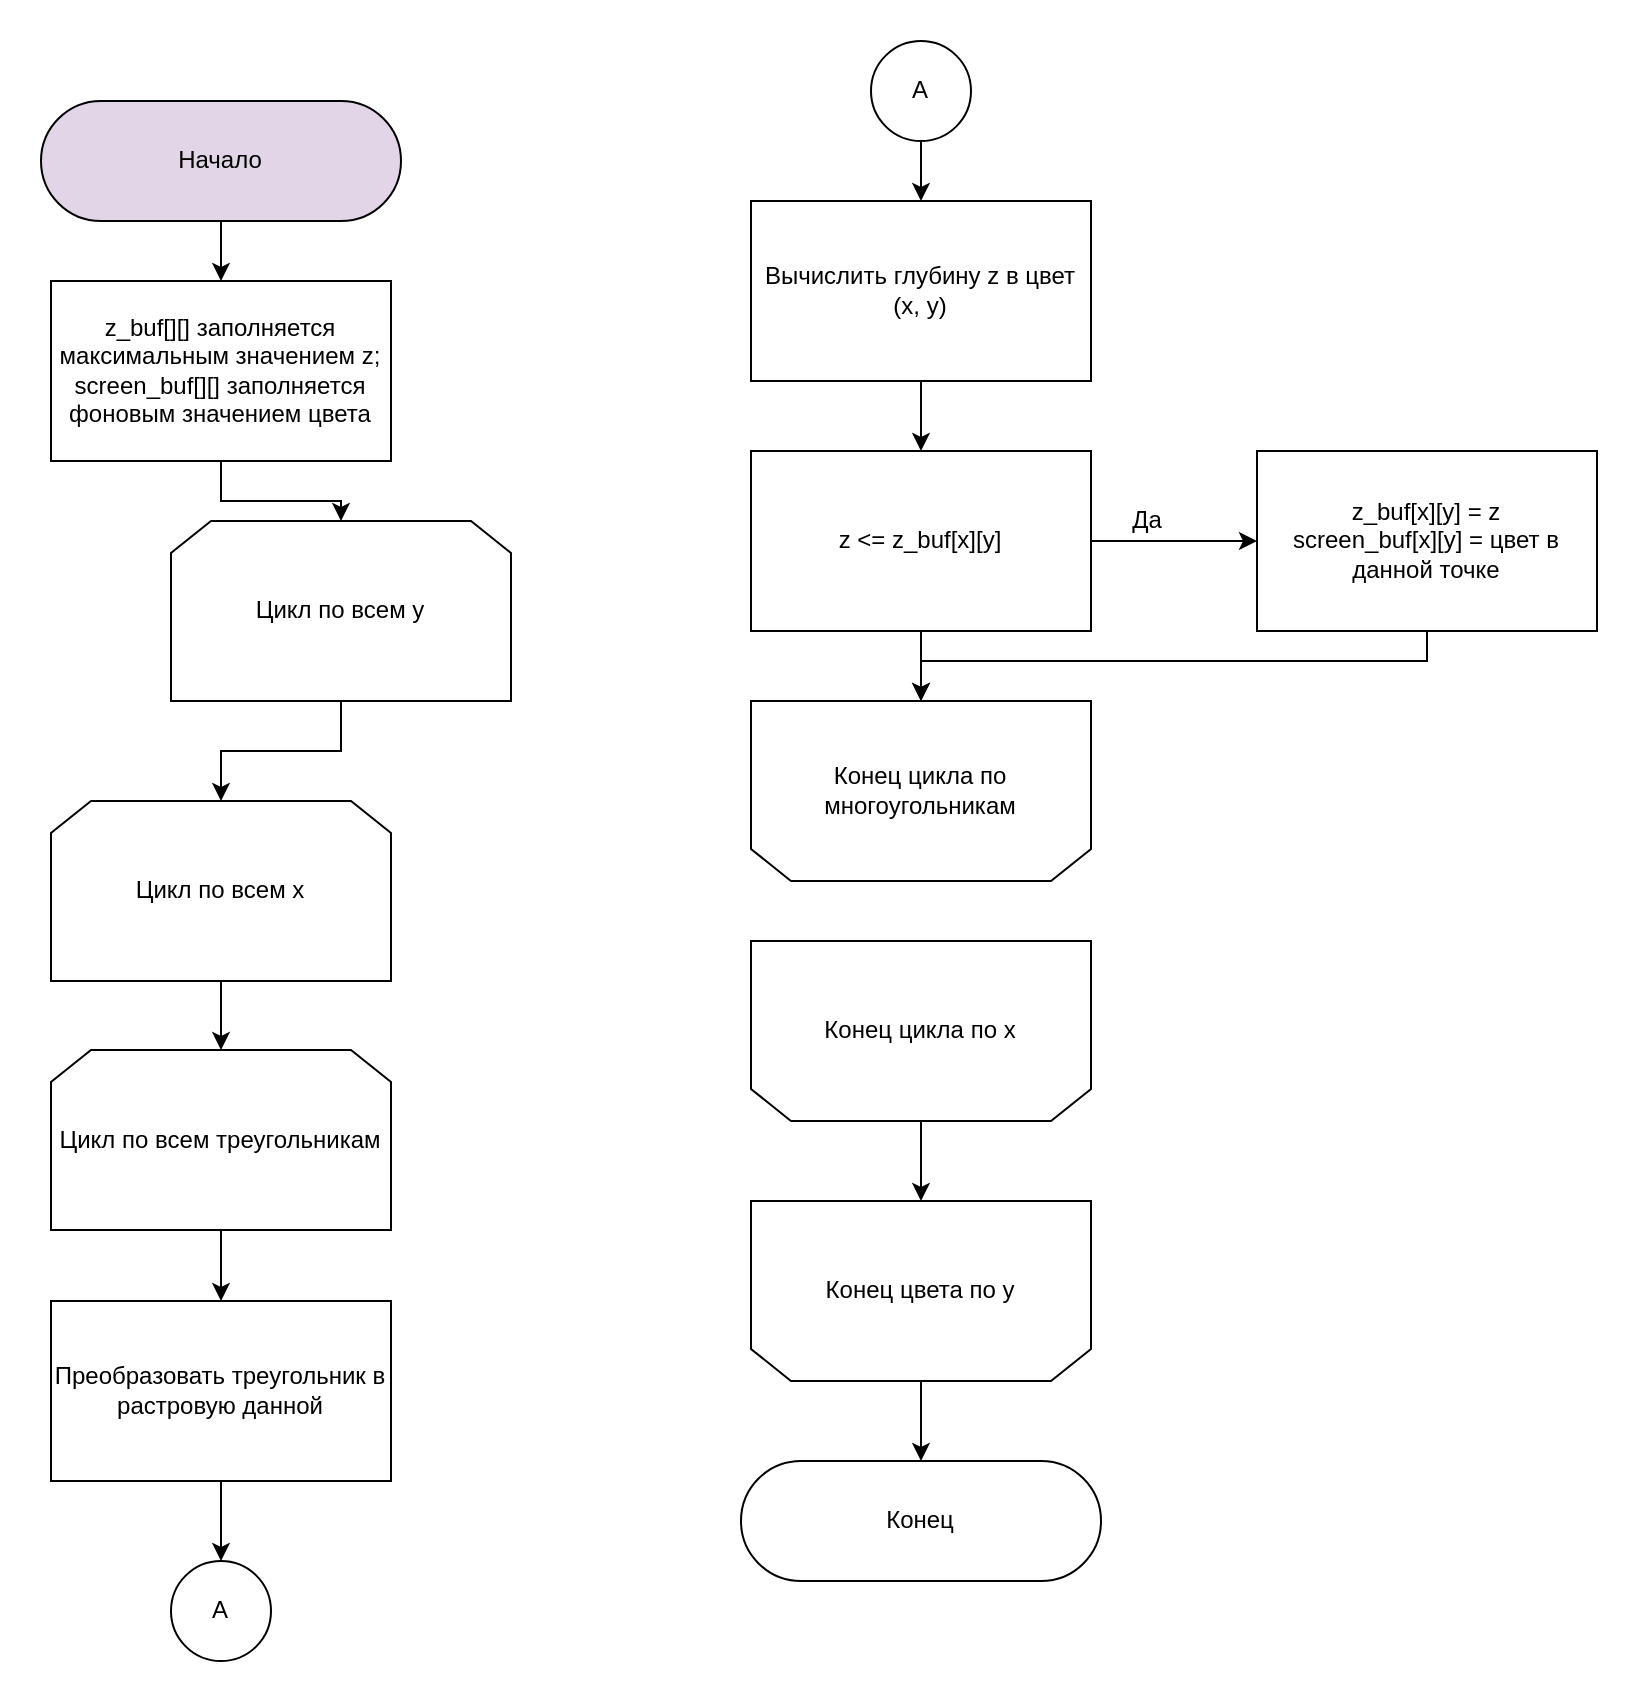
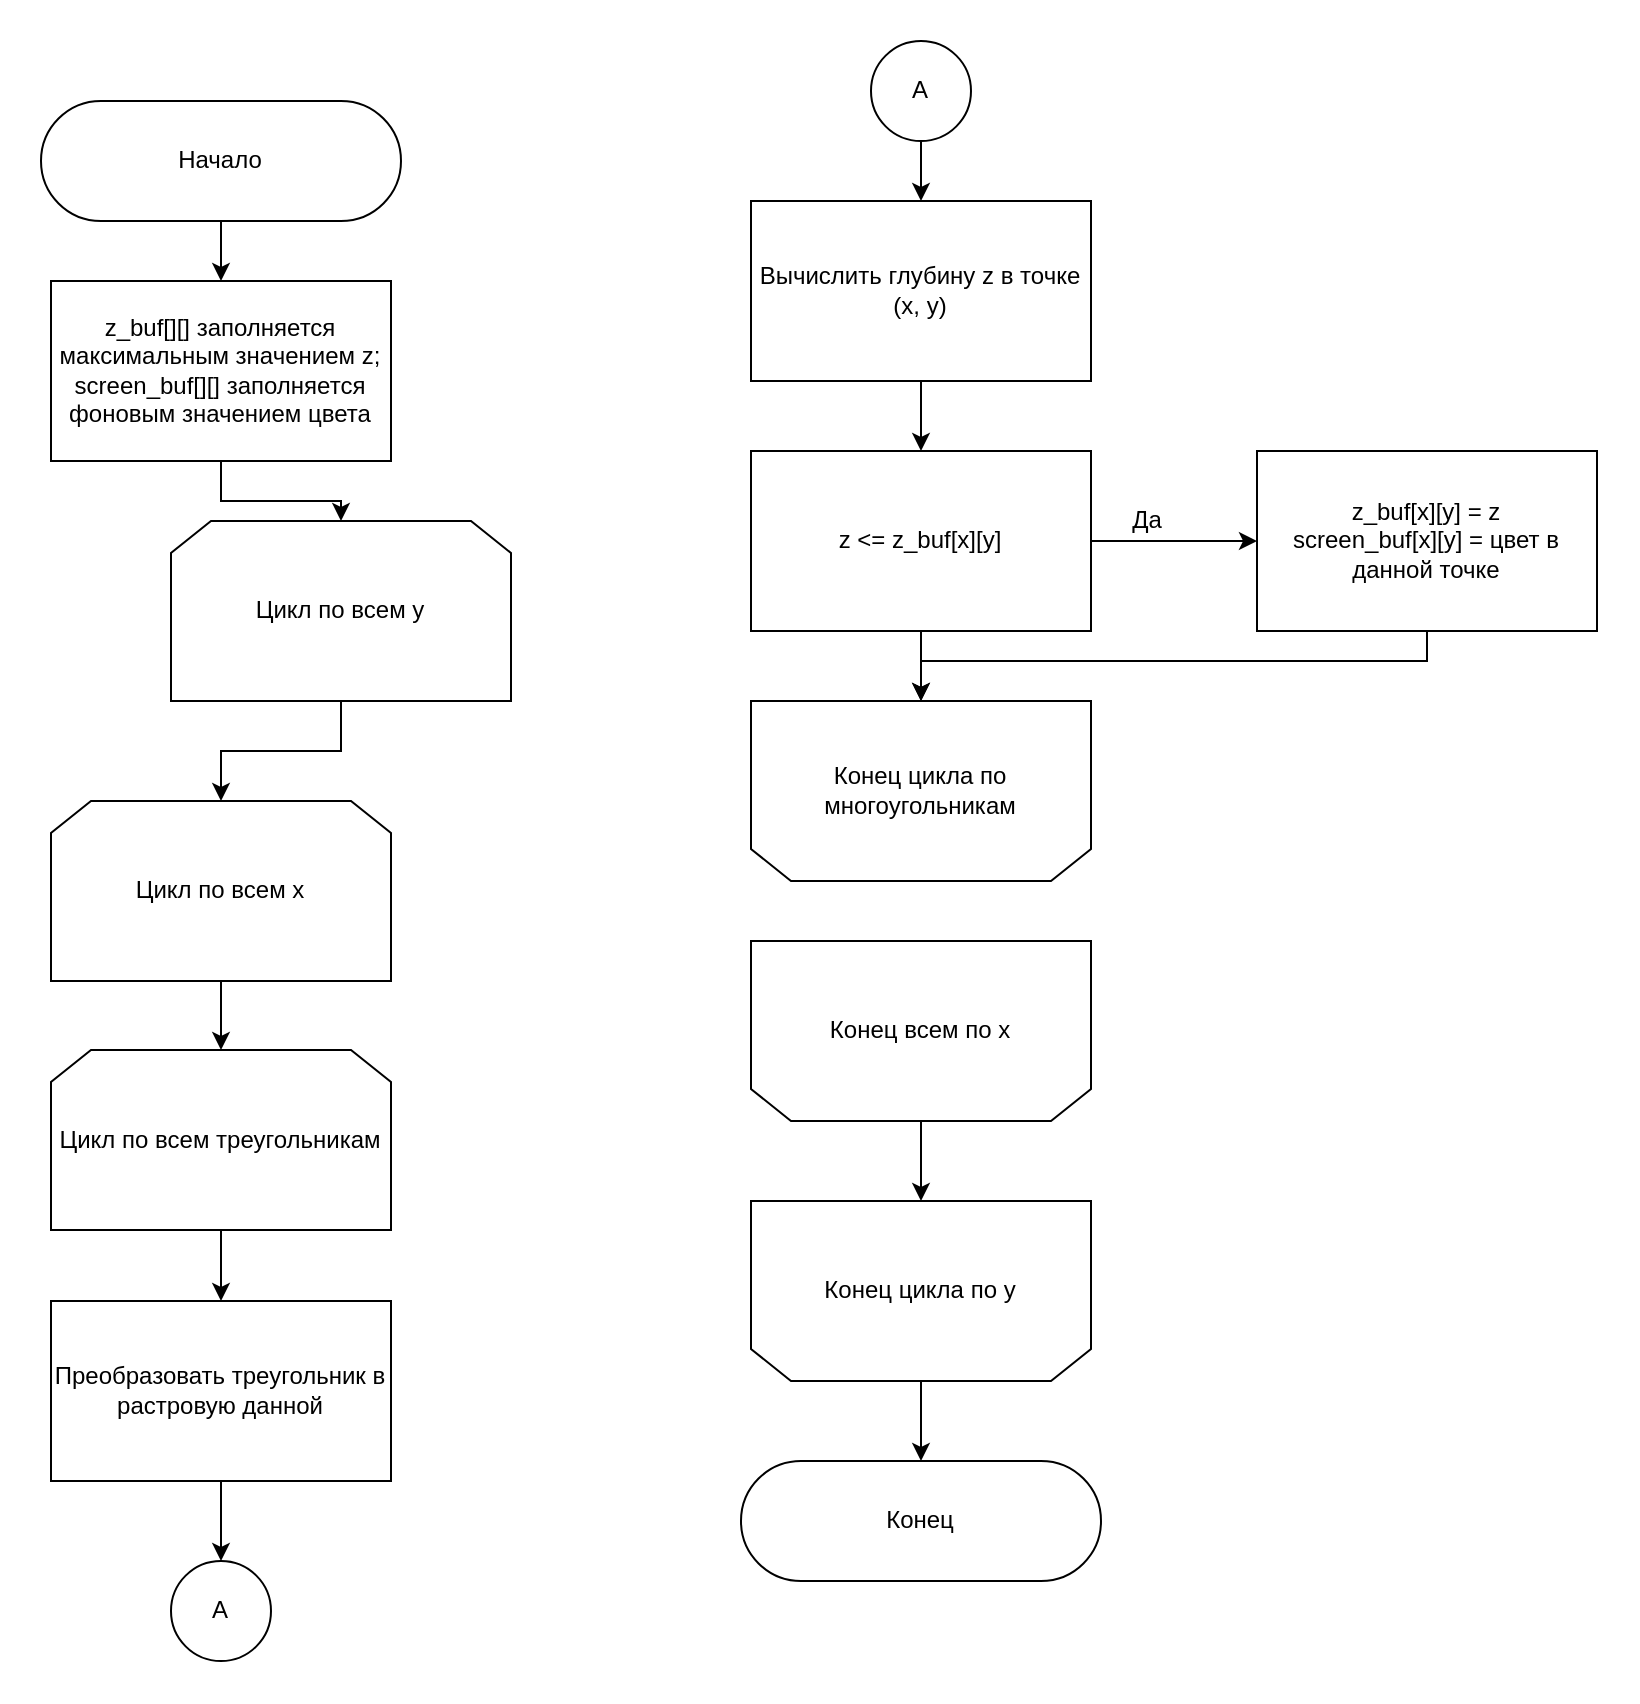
node "Начало": fillcolor #e1d5e7 -> #ffffff
node "Вычислить глубину z в цвет (x, y)": label "Вычислить глубину z в цвет (x, y)" -> "Вычислить глубину z в точке (x, y)"
node "Конец цикла по х": label "Конец цикла по х" -> "Конец всем по х"
node "Конец цвета по у": label "Конец цвета по у" -> "Конец цикла по у"
